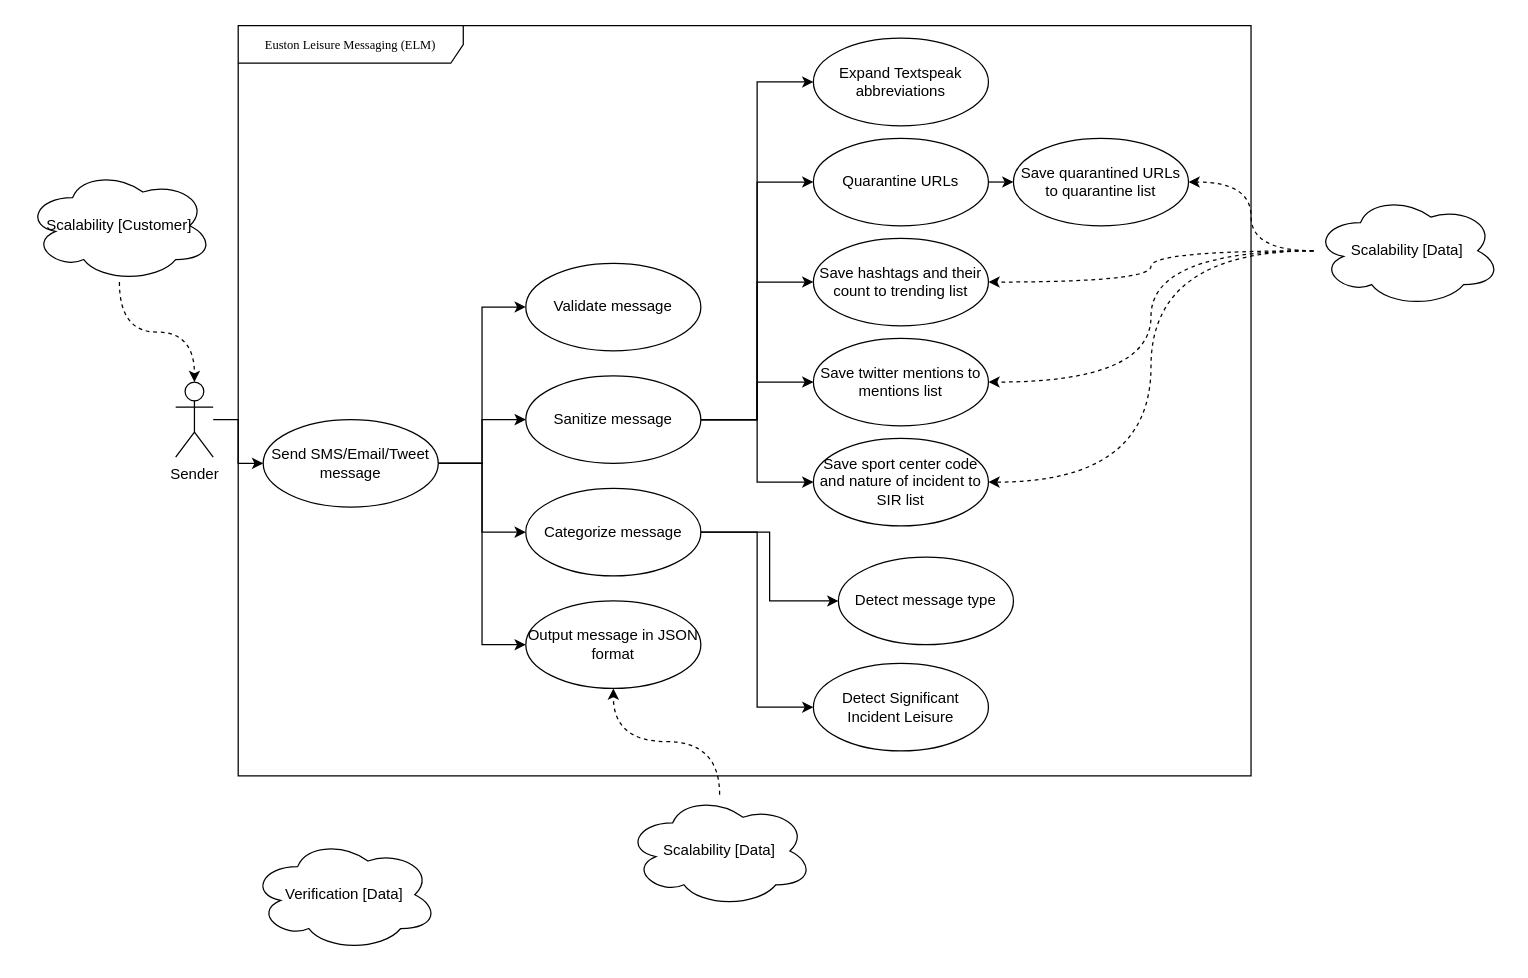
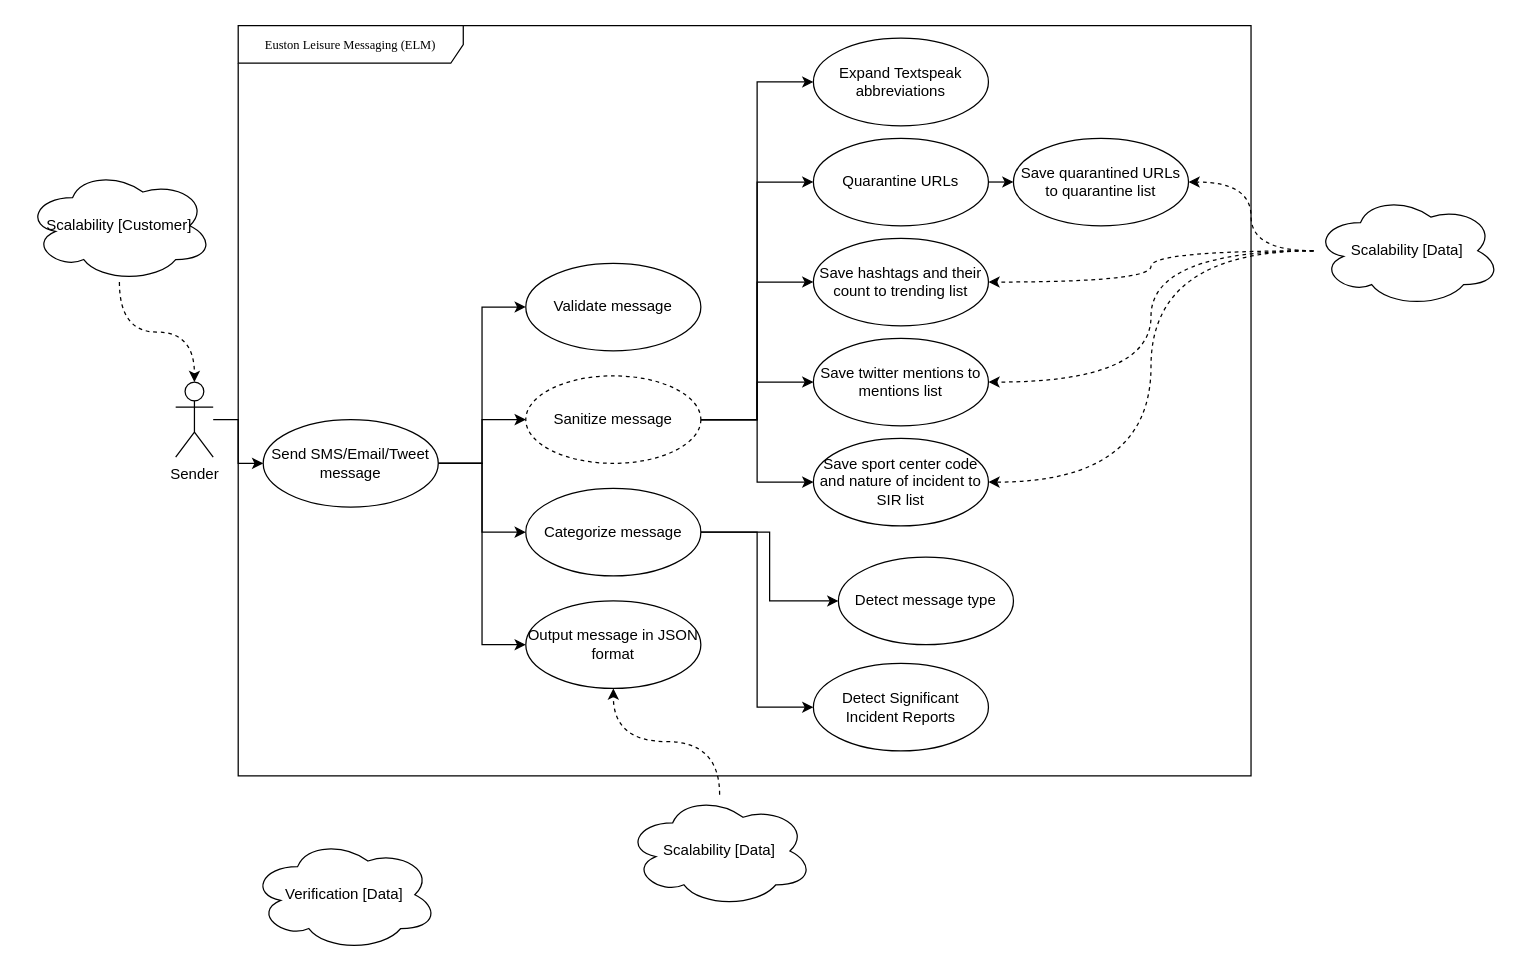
node "Sanitize message": style solid -> dashed
node "Detect Significant Incident Leisure": label "Detect Significant Incident Leisure" -> "Detect Significant Incident Reports"
